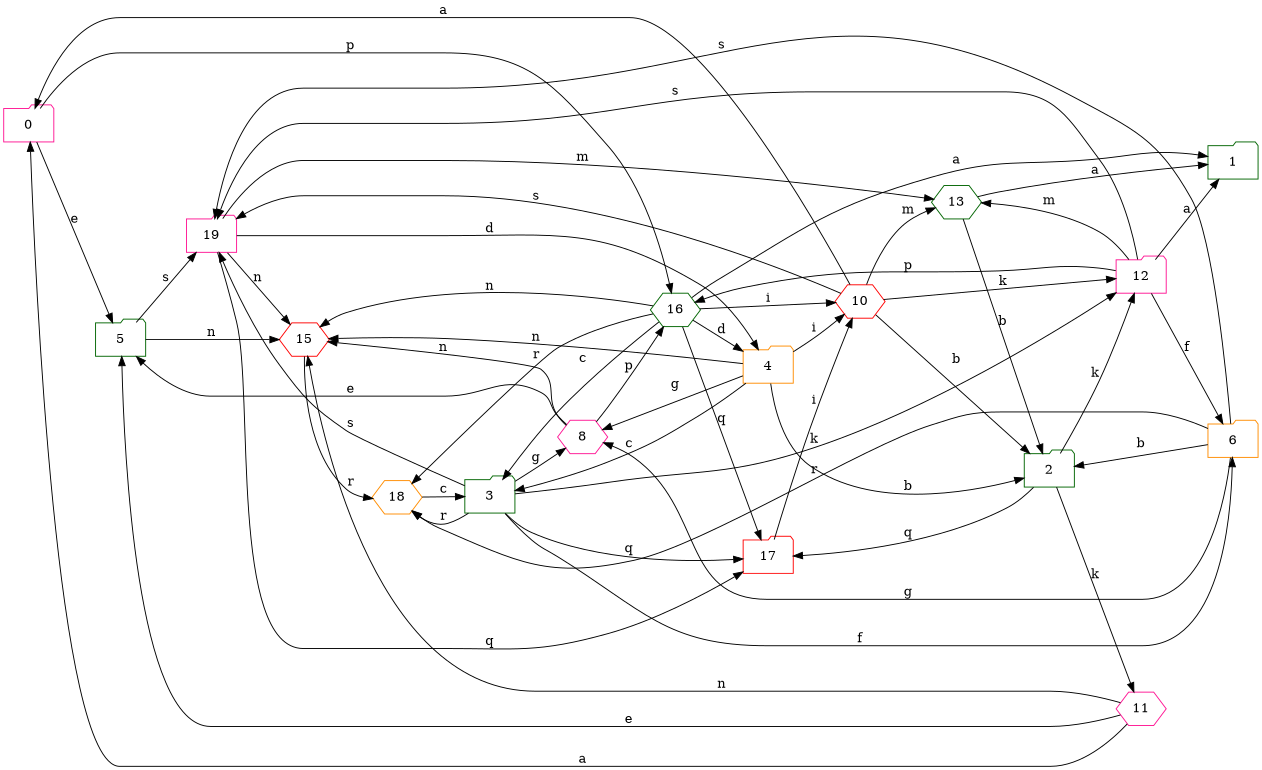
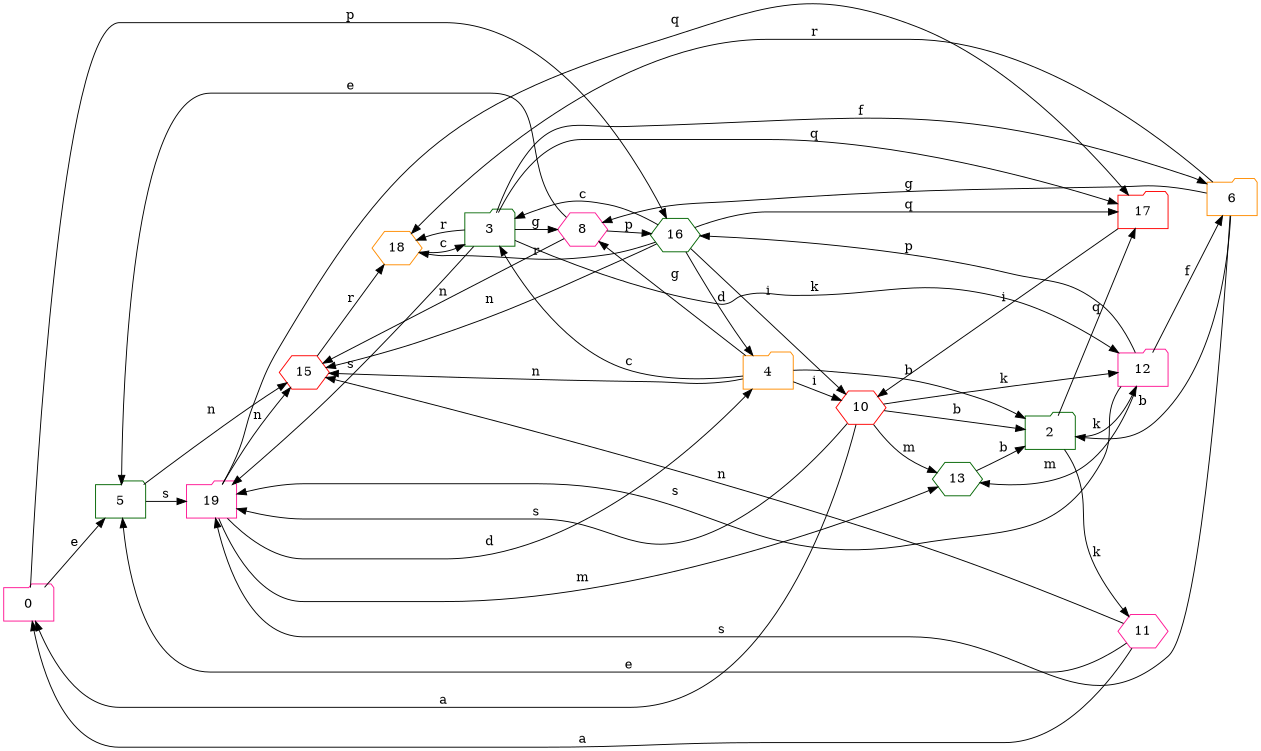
node "1": removed
